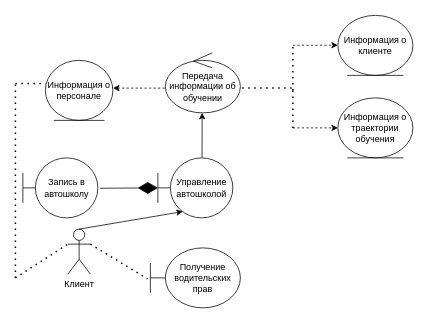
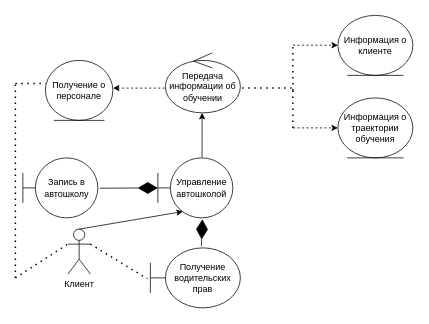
node "Информация о персонале": label "Информация о персонале" -> "Получение о персонале"
edge "Получение водительских прав" -> "Управление автошколой": added
